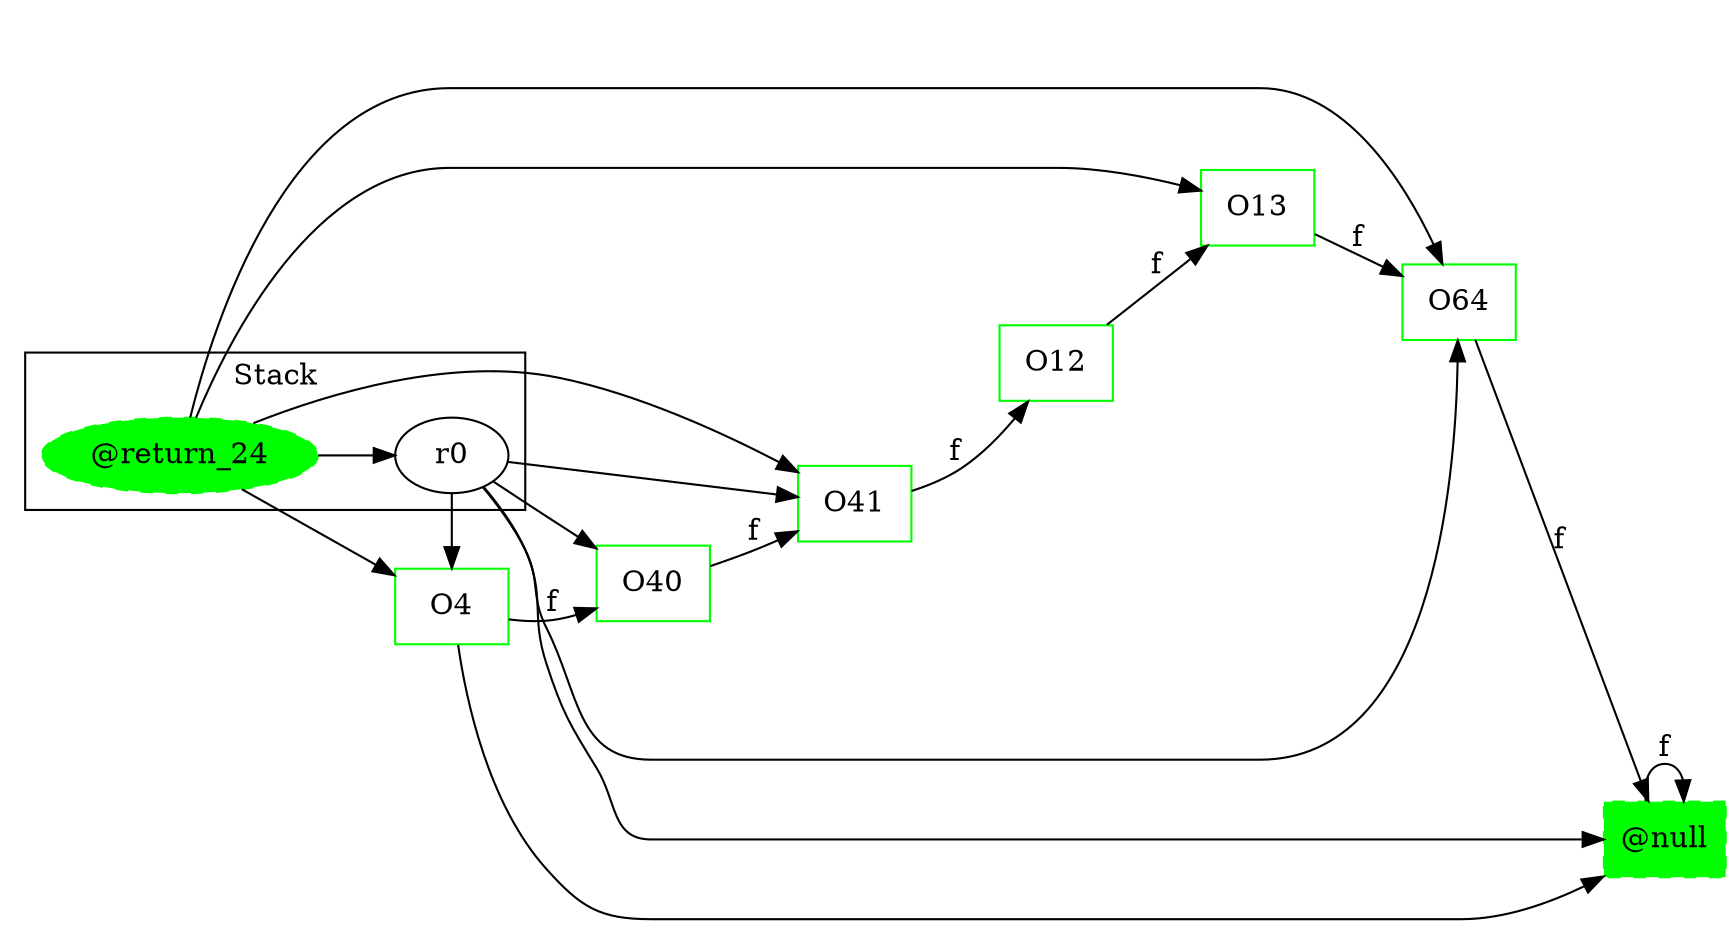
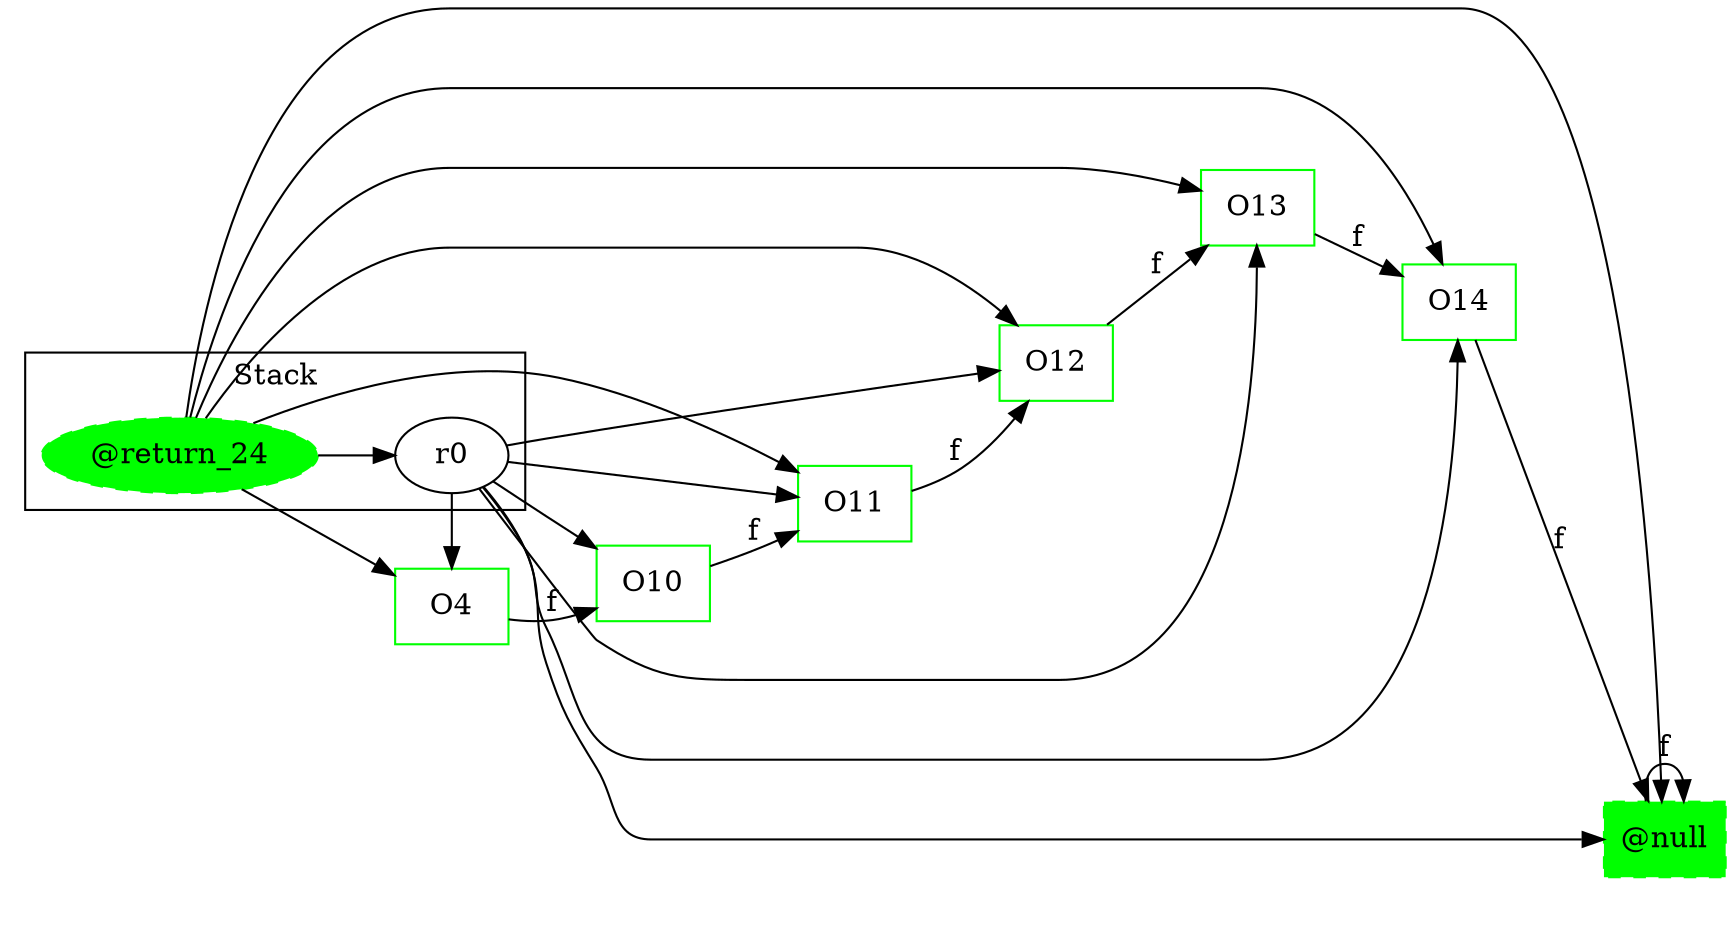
edge "@return_24" -> "O12": added
node "O64": label "O64" -> "O14"
edge "r0" -> "O12": added
node "O41": label "O41" -> "O11"
node "O40": label "O40" -> "O10"
edge "r0" -> "O13": added
edge "O4" -> "@null": now "@return_24" -> "@null"
